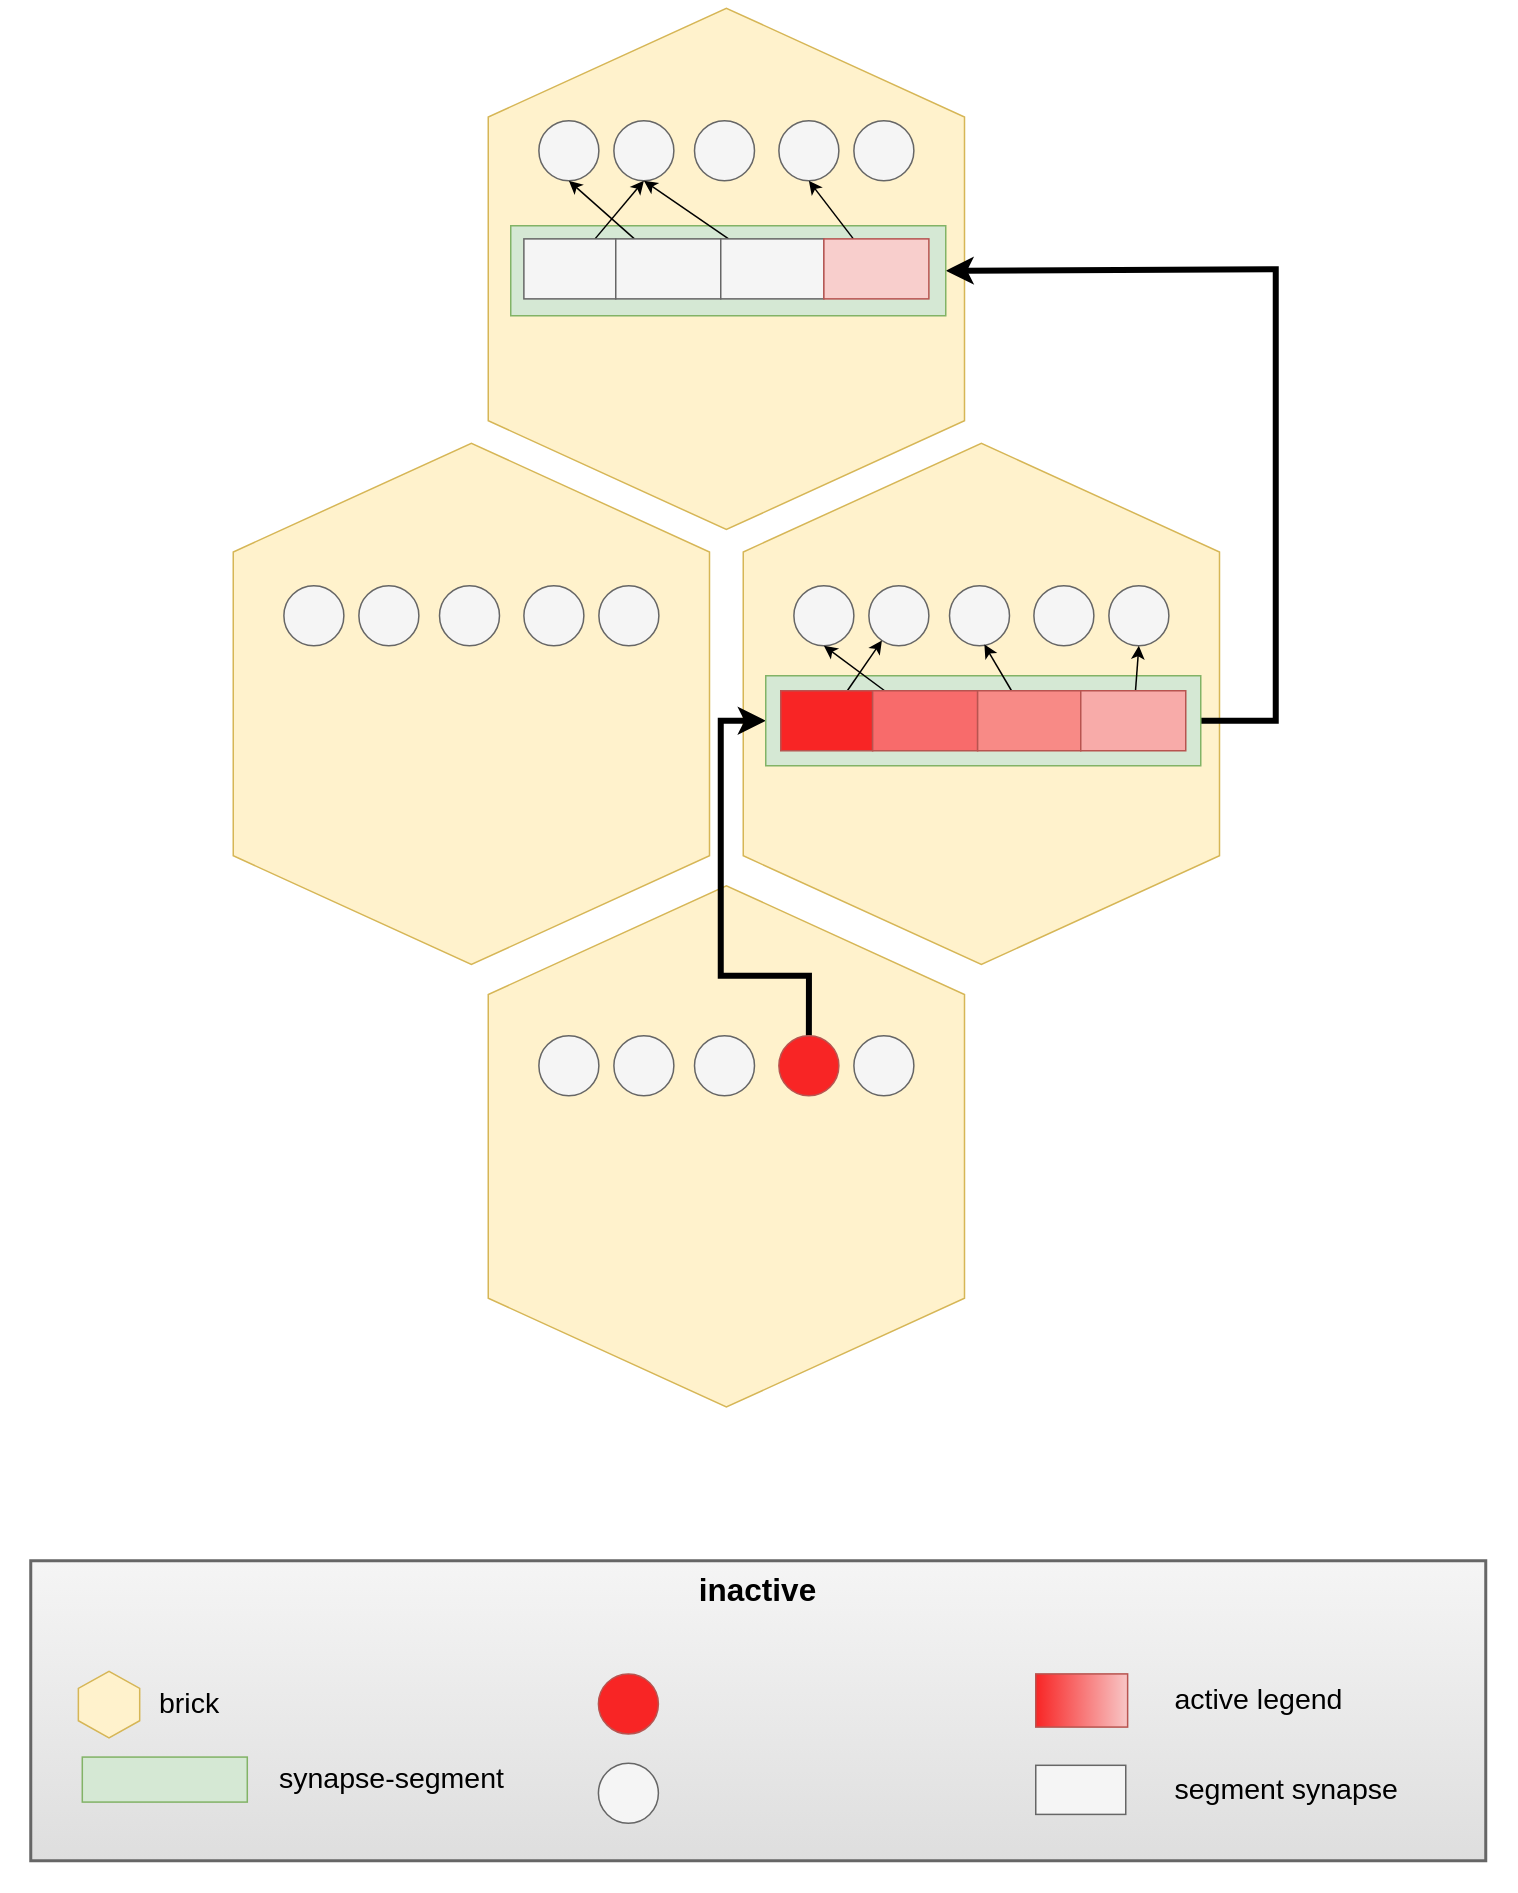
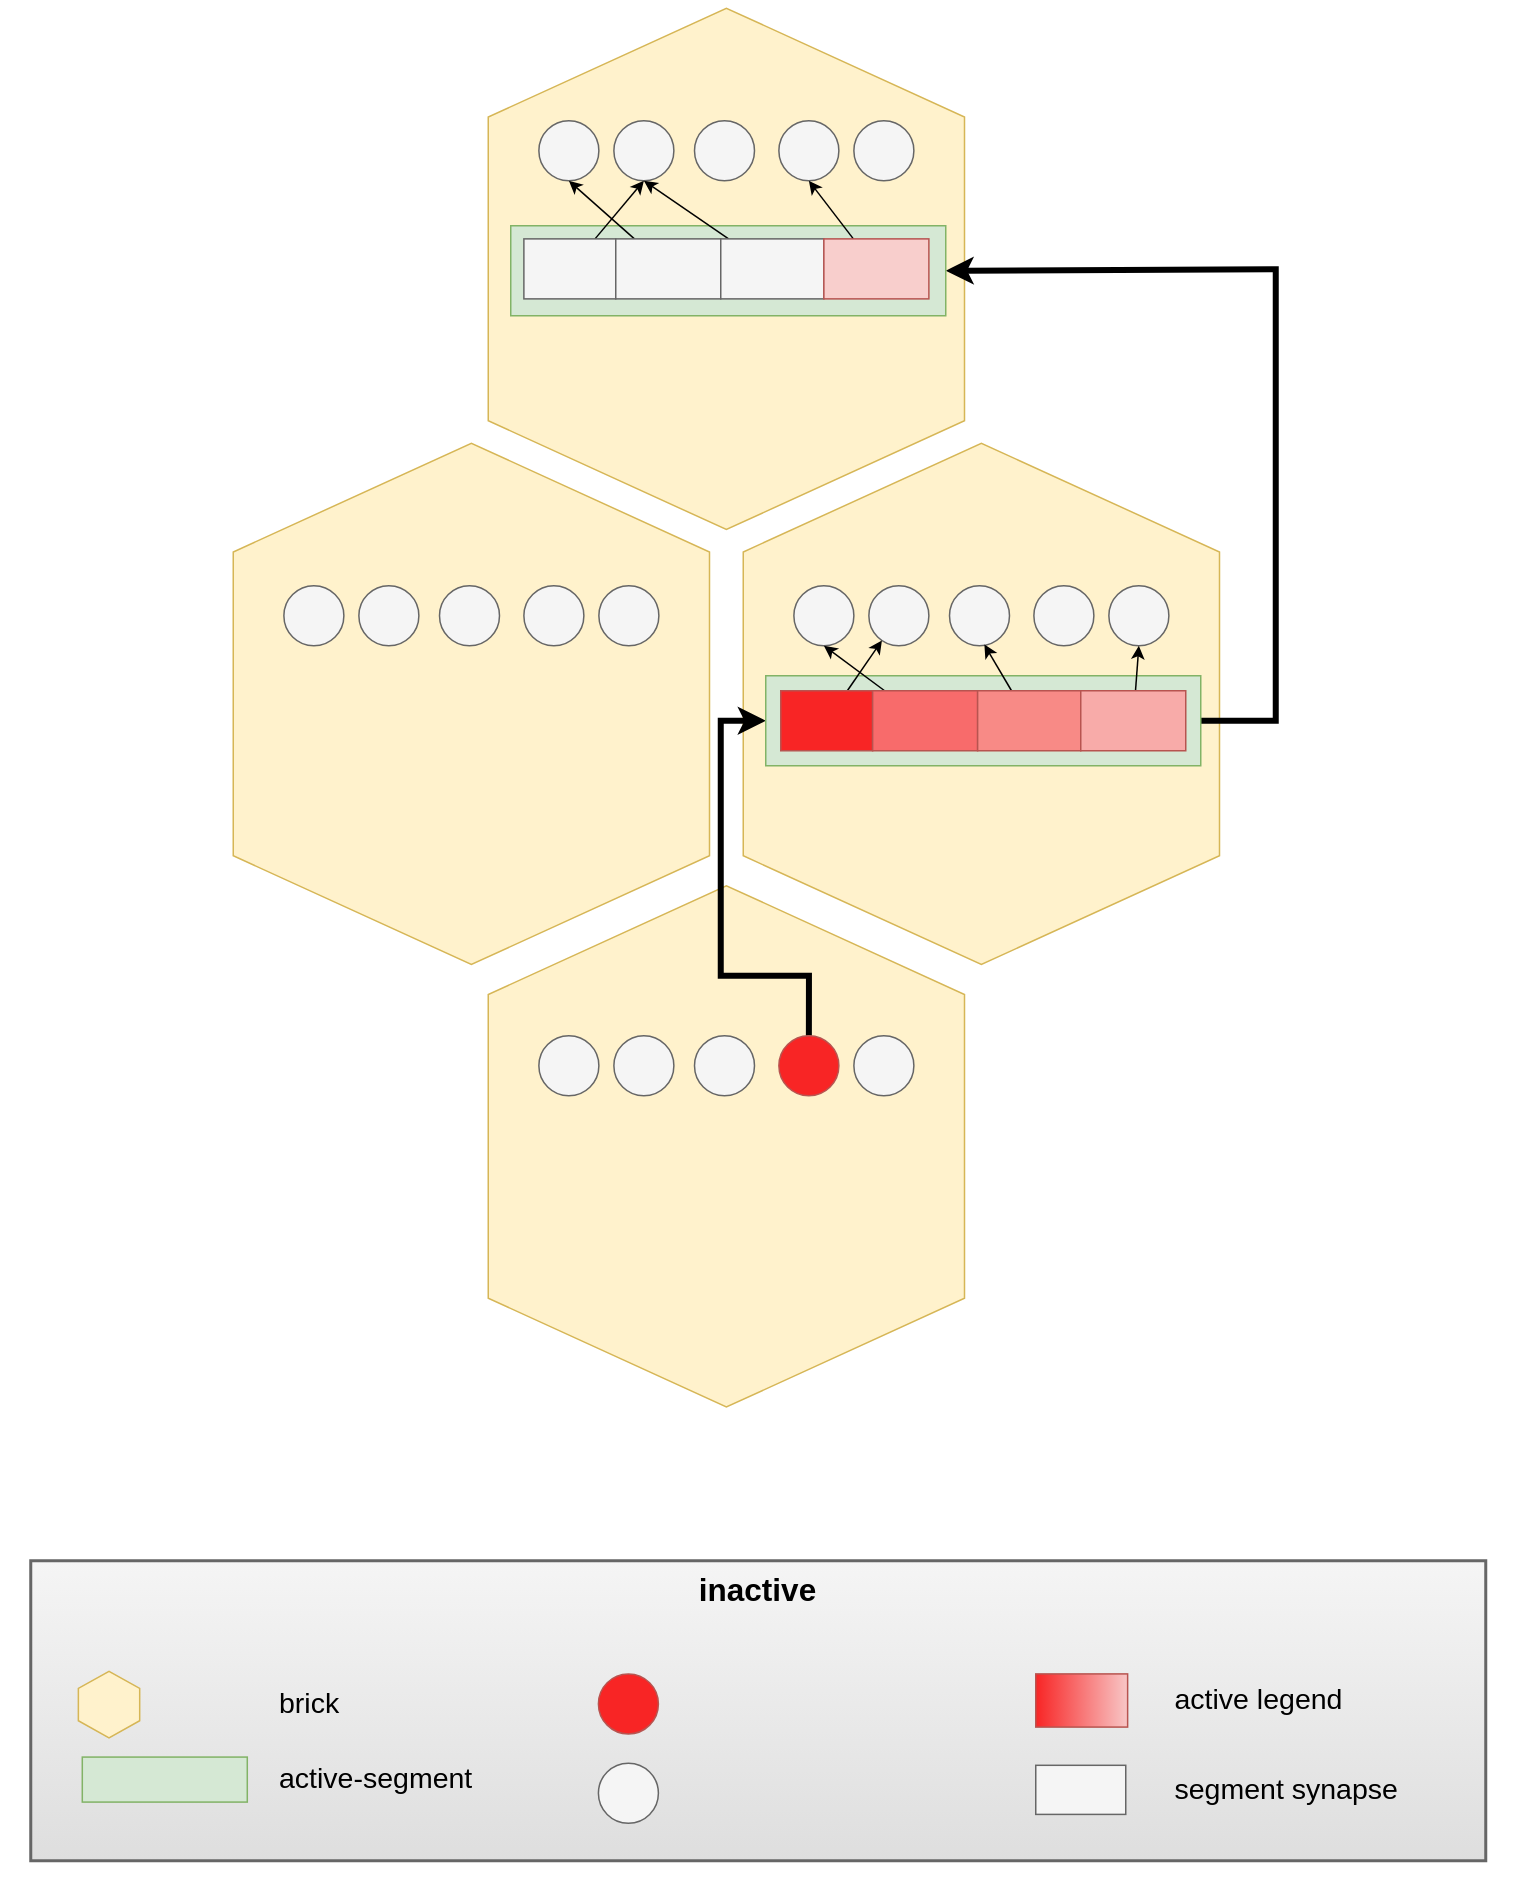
node "brick": moved (290, 1705) -> (410, 1705)
node "synapse-segment": label "synapse-segment" -> "active-segment"
